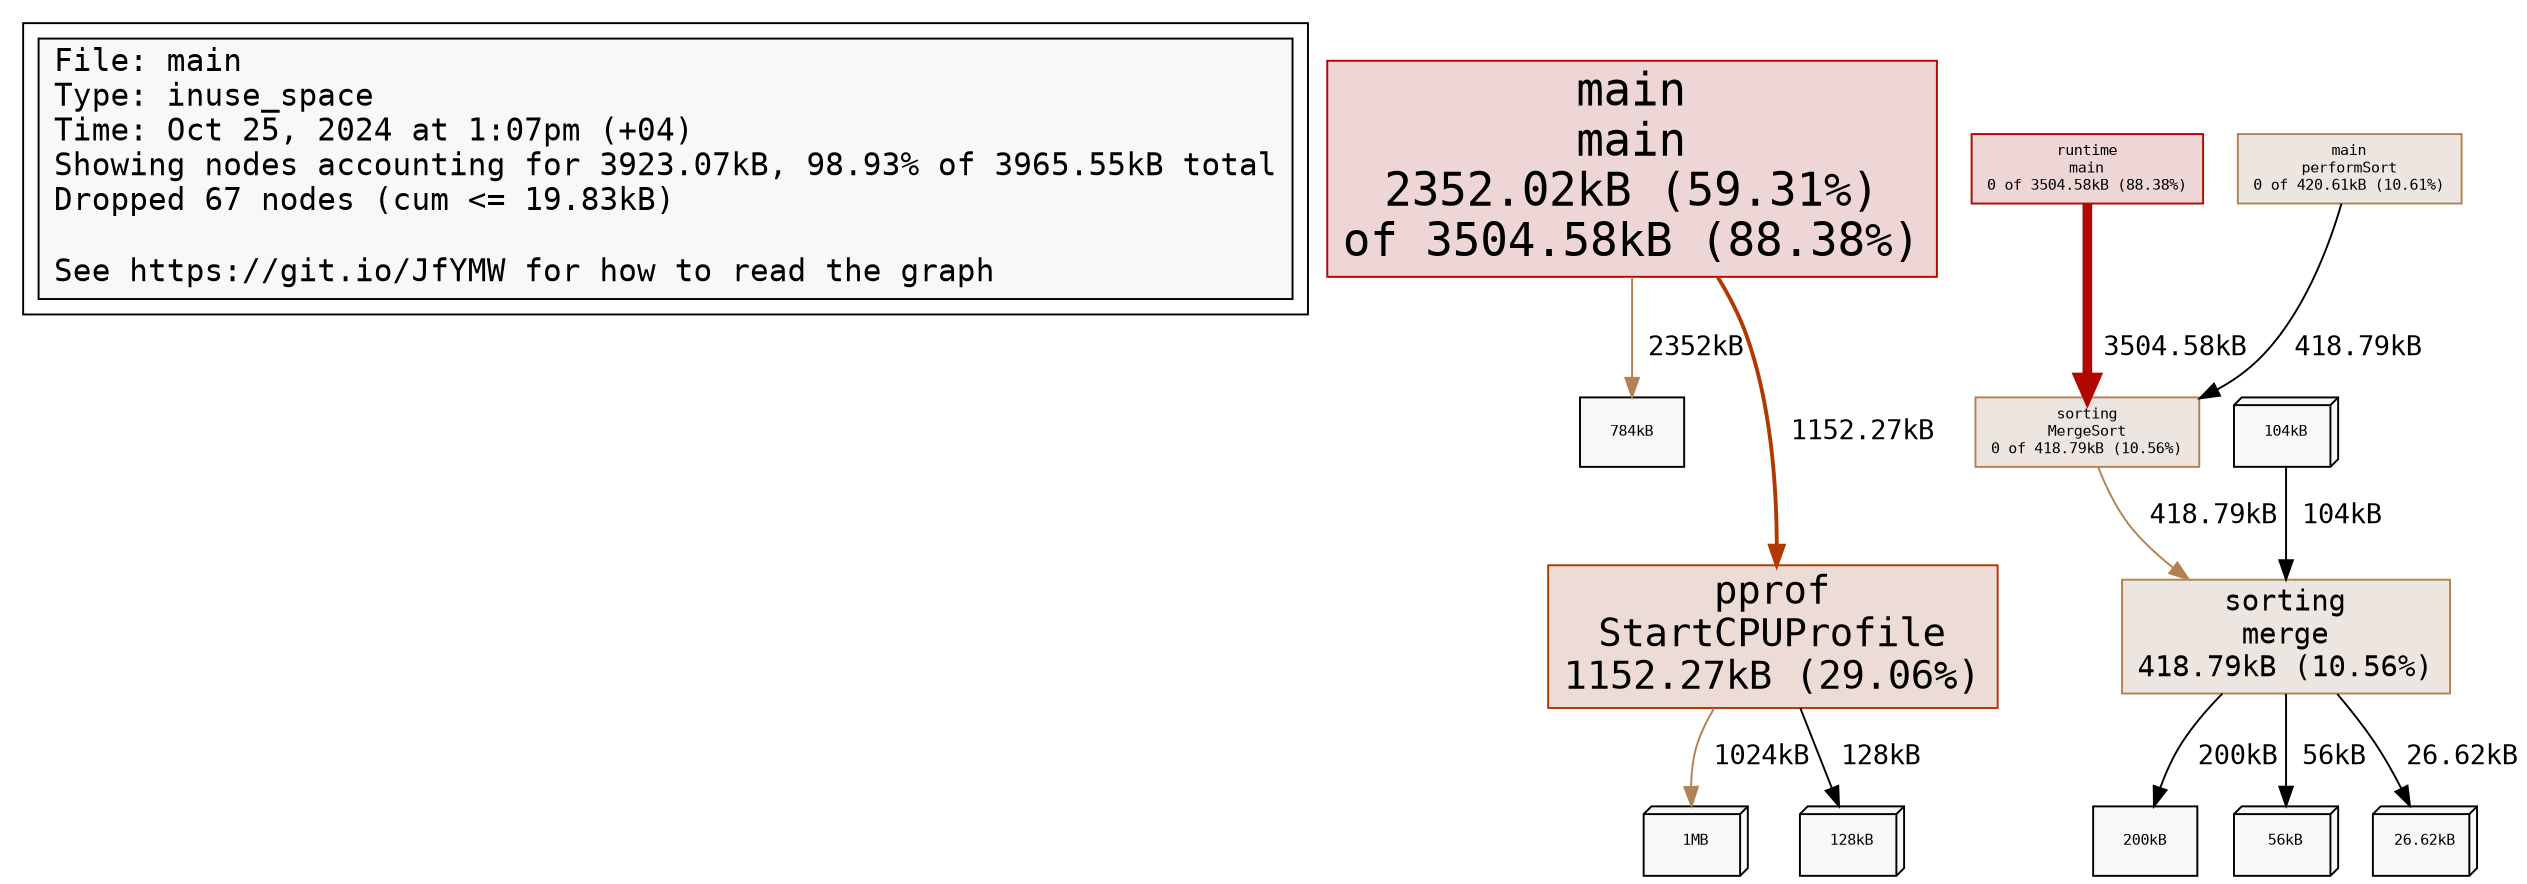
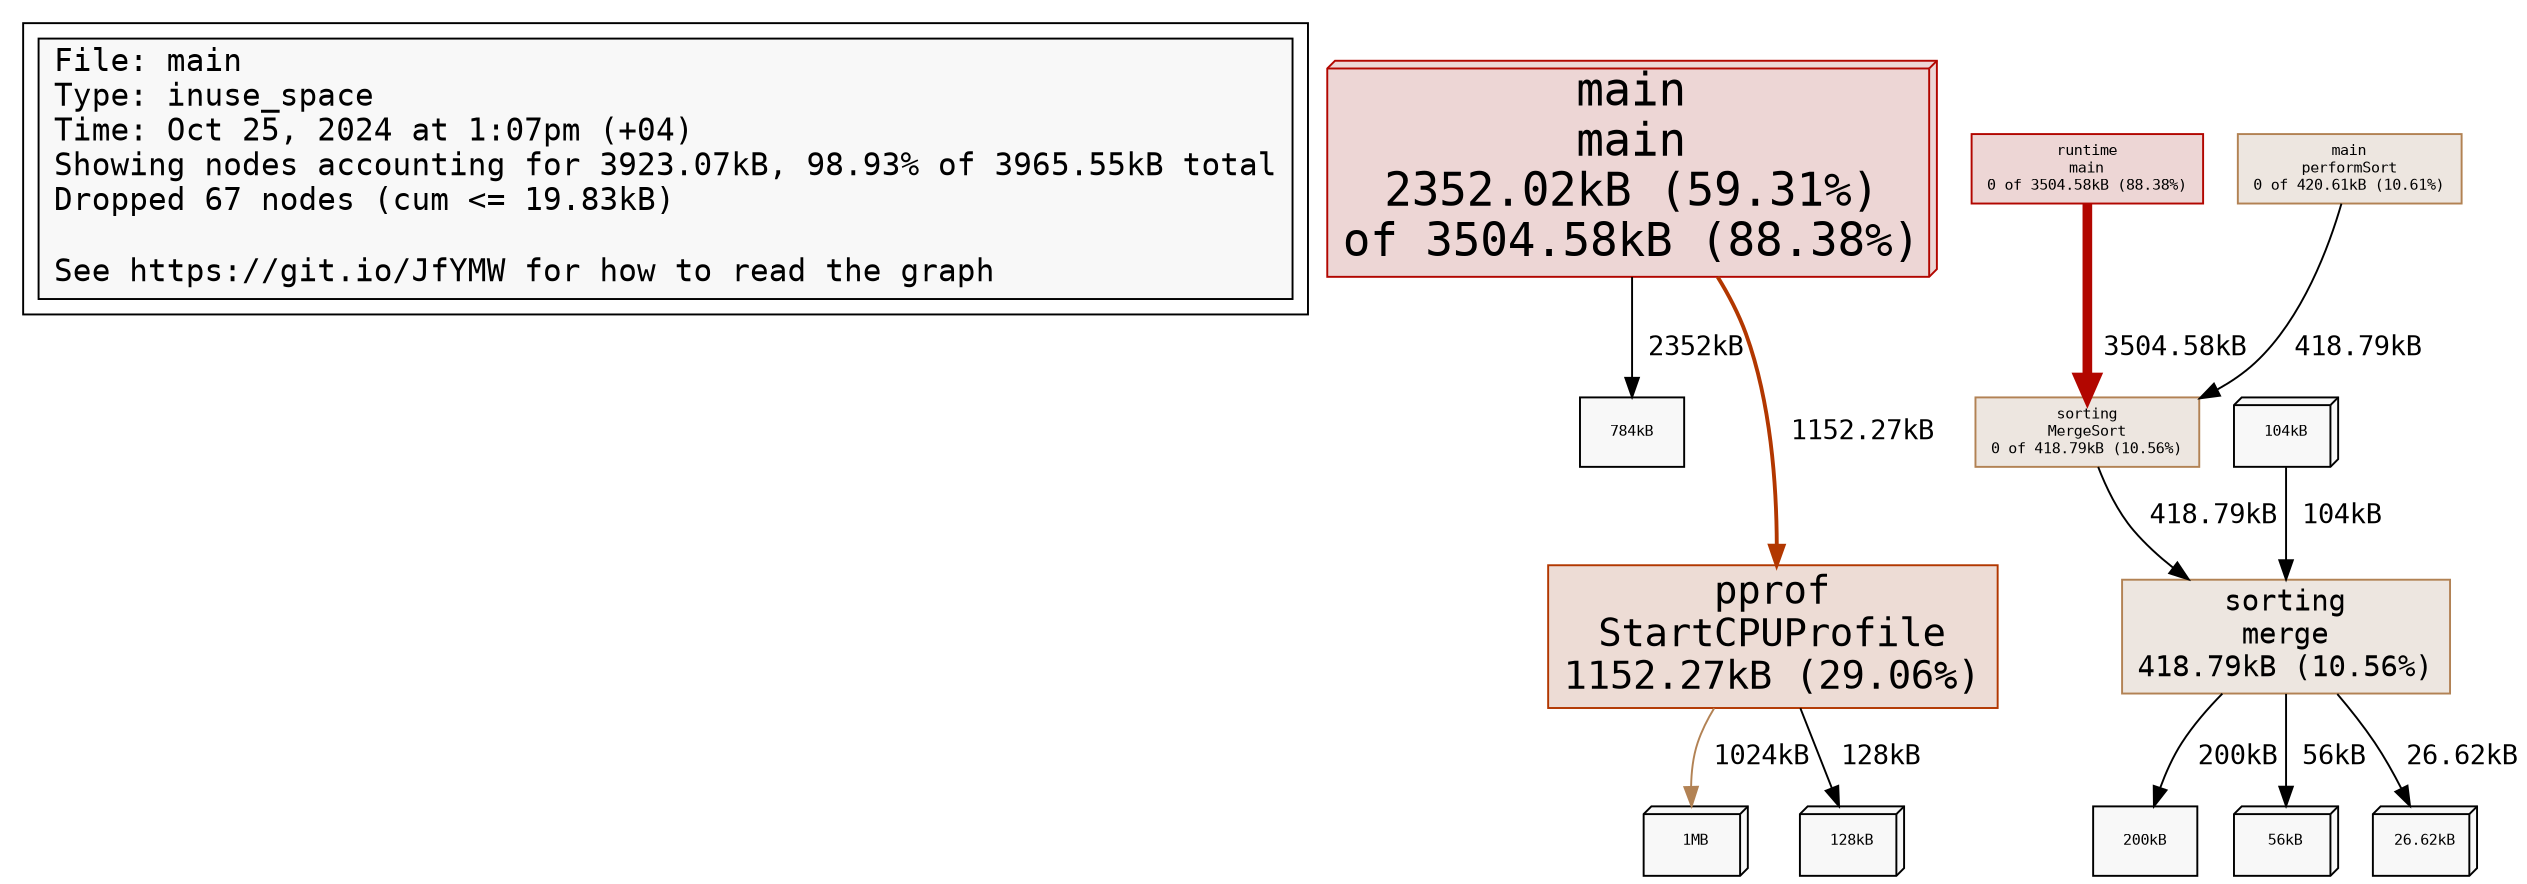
node "main main 2352.02kB (59.31%) of 3504.58kB (88.38%)": shape box -> box3d
edge "main main 2352.02kB (59.31%) of 3504.58kB (88.38%)" -> "784kB": color #b28254 -> black
edge "sorting MergeSort 0 of 418.79kB (10.56%)" -> "sorting merge 418.79kB (10.56%)": color #b28254 -> black
